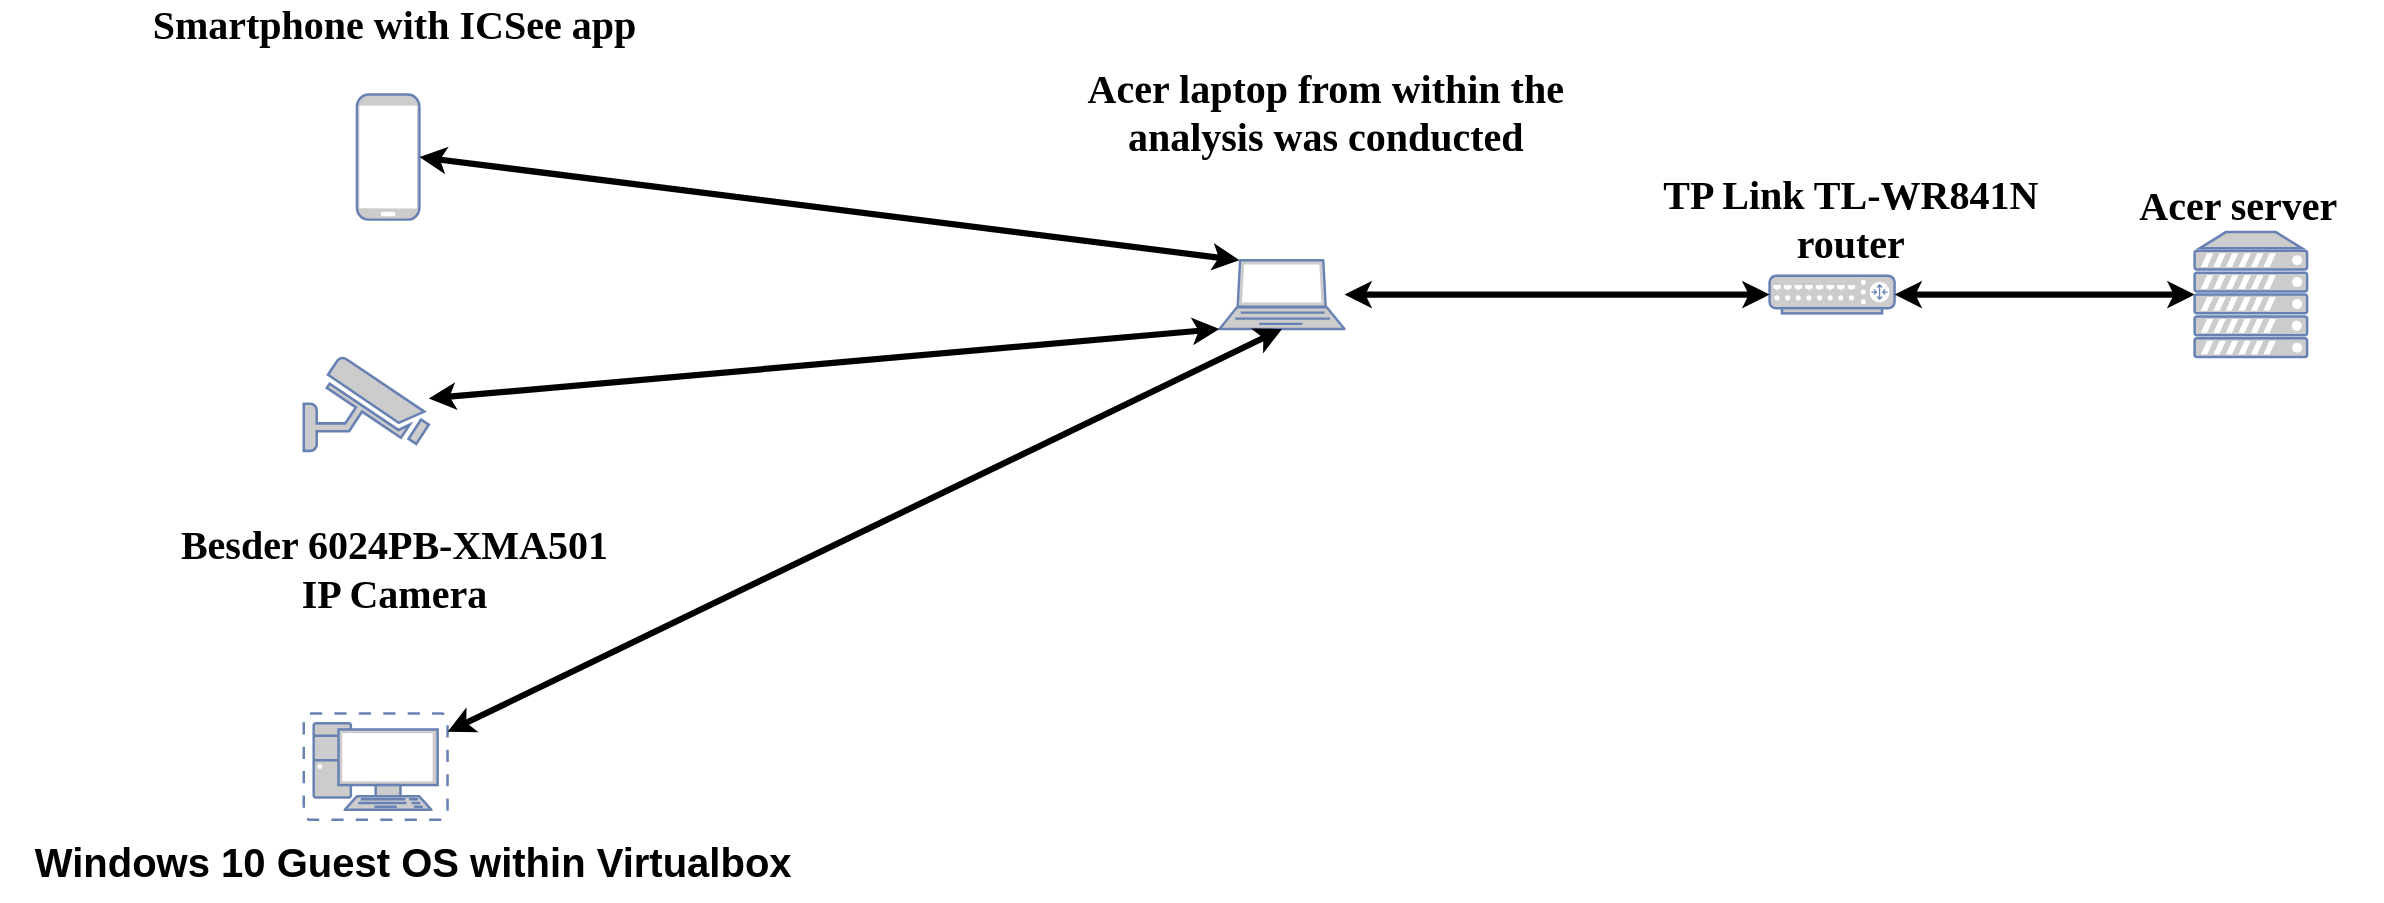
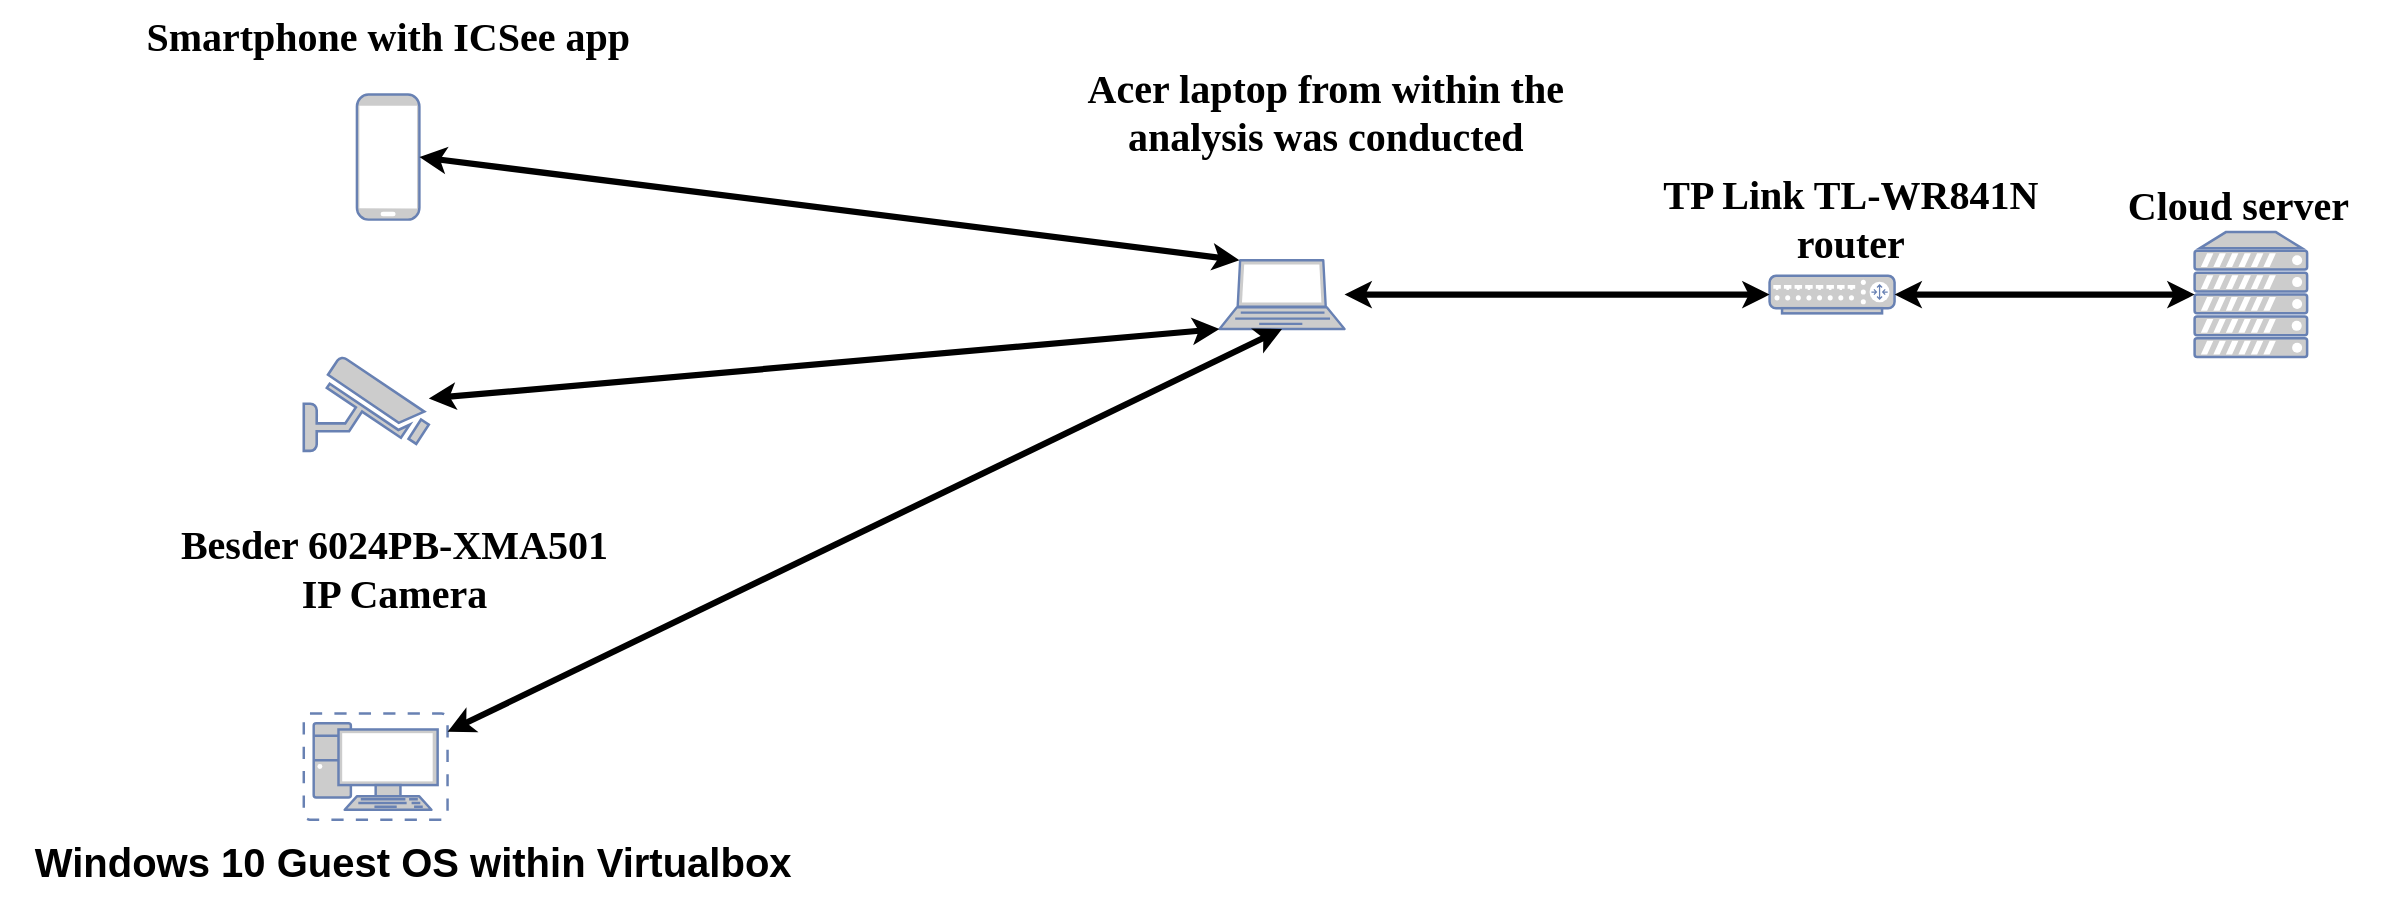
node "Smartphone with ICSee app": moved (394, 26) -> (388, 38)
node "Acer server": label "Acer server" -> "Cloud server"
